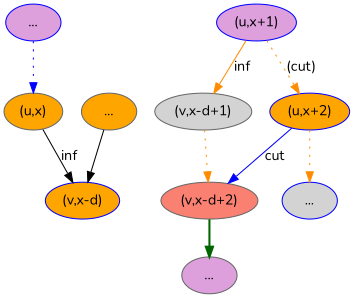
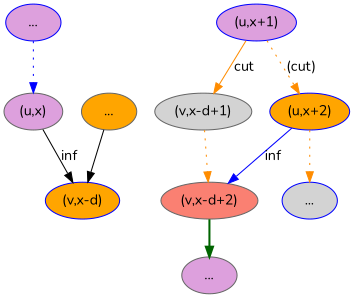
edge "(u,x+1)" -> "(v,x-d+1)": label "inf" -> "cut"
node "(u,x)": fillcolor orange -> plum
edge "(u,x+2)" -> "(v,x-d+2)": label "cut" -> "inf"
